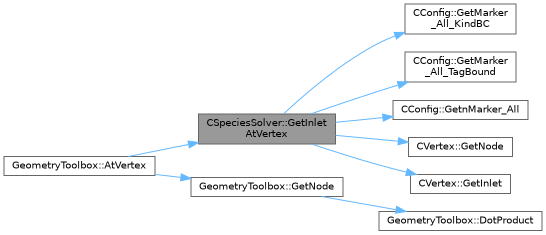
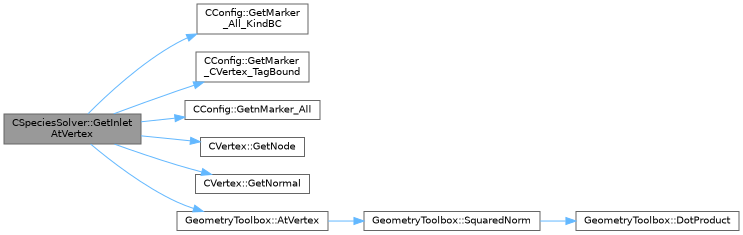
node "CConfig::GetMarker _All_TagBound": label "CConfig::GetMarker _All_TagBound" -> "CConfig::GetMarker _CVertex_TagBound"
edge "GeometryToolbox::AtVertex" -> "CSpeciesSolver::GetInlet AtVertex": reversed
node "CVertex::GetInlet": label "CVertex::GetInlet" -> "CVertex::GetNormal"
node "GeometryToolbox::GetNode": label "GeometryToolbox::GetNode" -> "GeometryToolbox::SquaredNorm"
